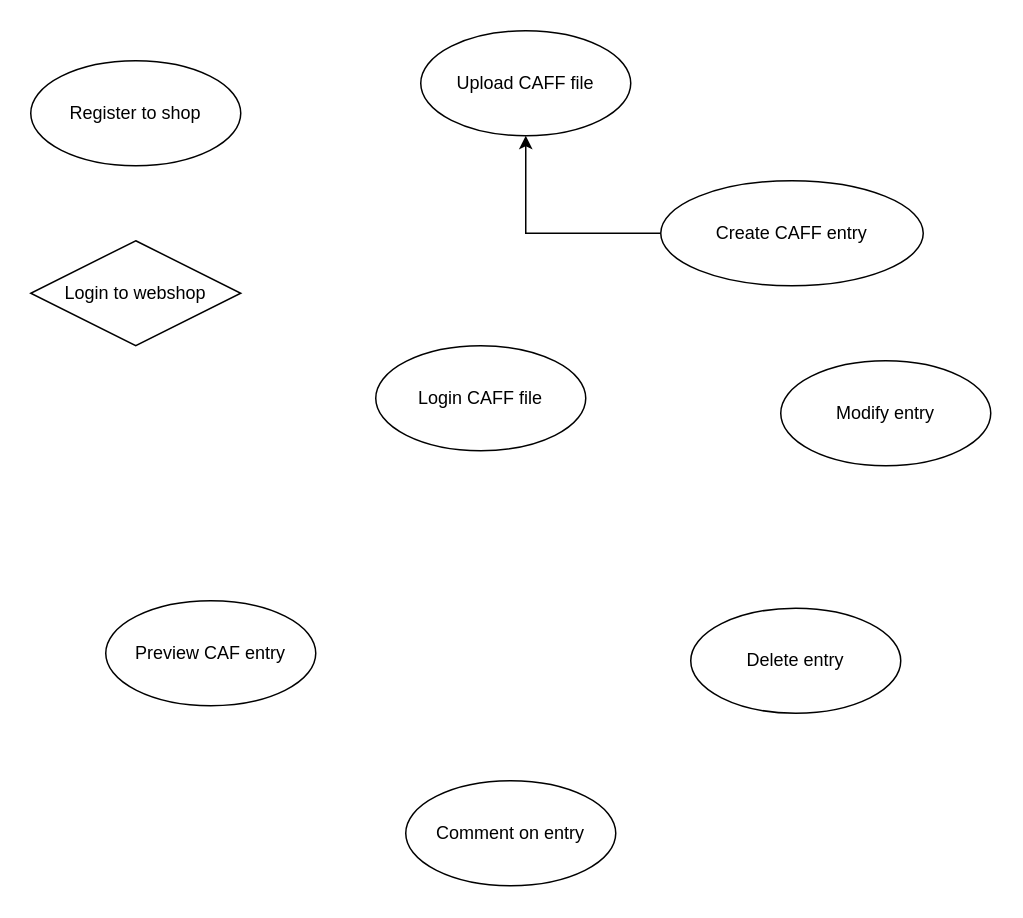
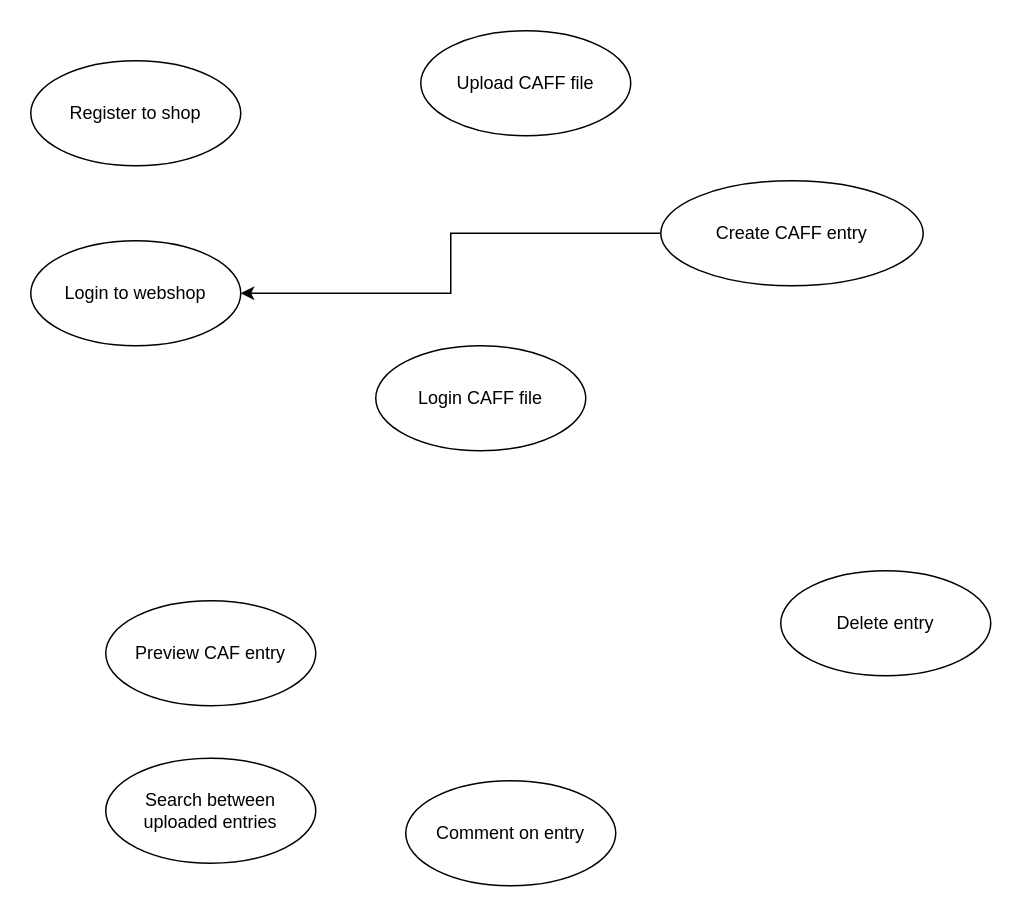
edge "Create CAFF entry" -> "Upload CAFF file": now "Create CAFF entry" -> "Login to webshop"
node "Login to webshop": shape diamond -> ellipse
node "Modify entry": removed
node "Delete entry": moved (796, 661) -> (886, 623)
node "Search between uploaded entries": added
